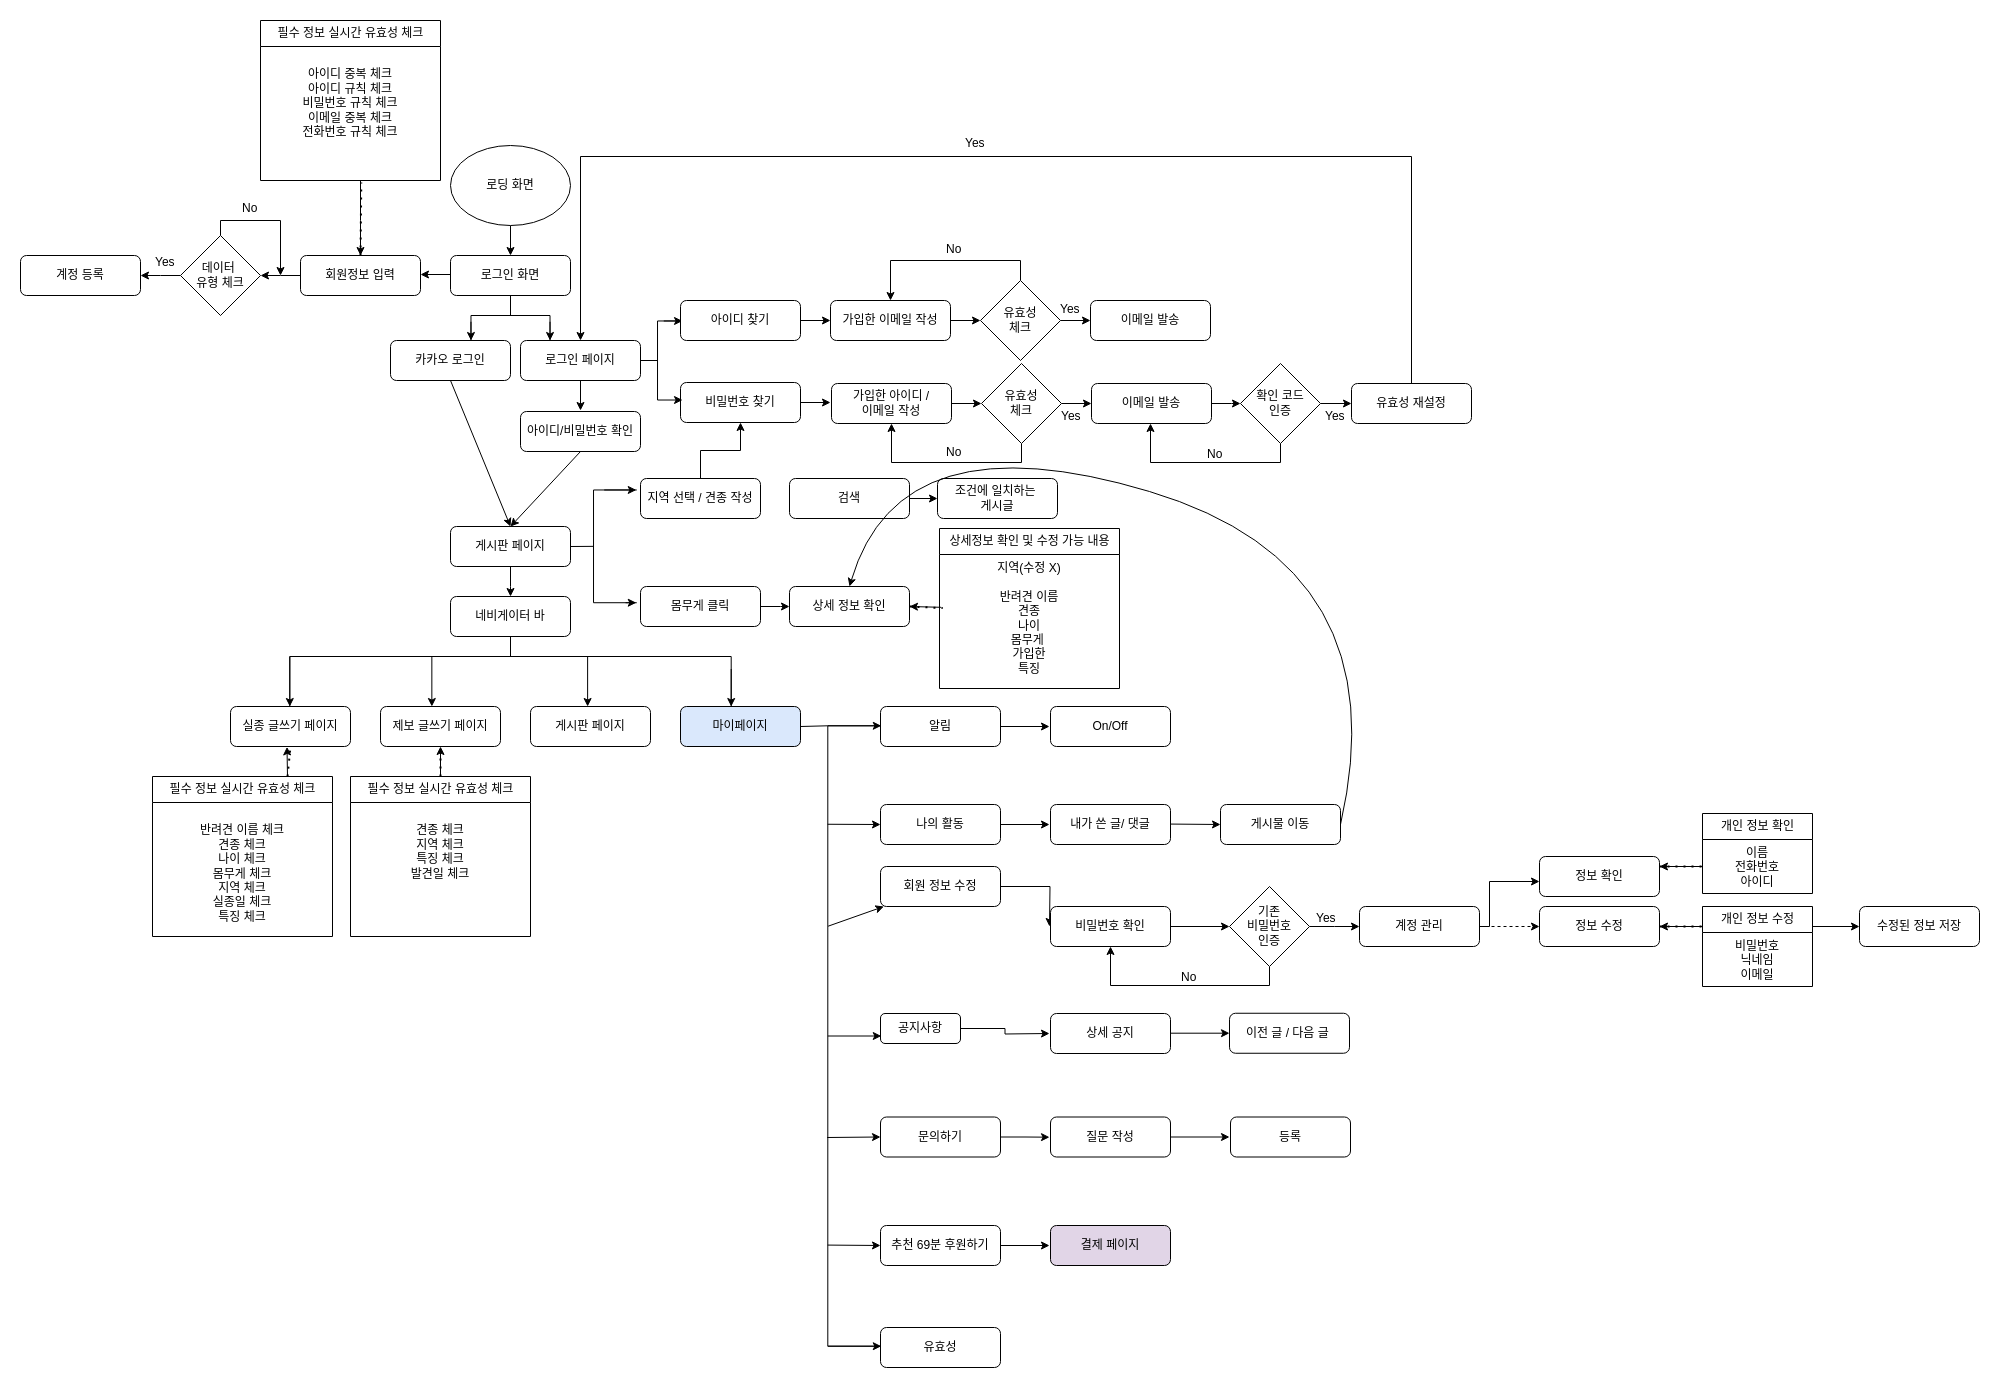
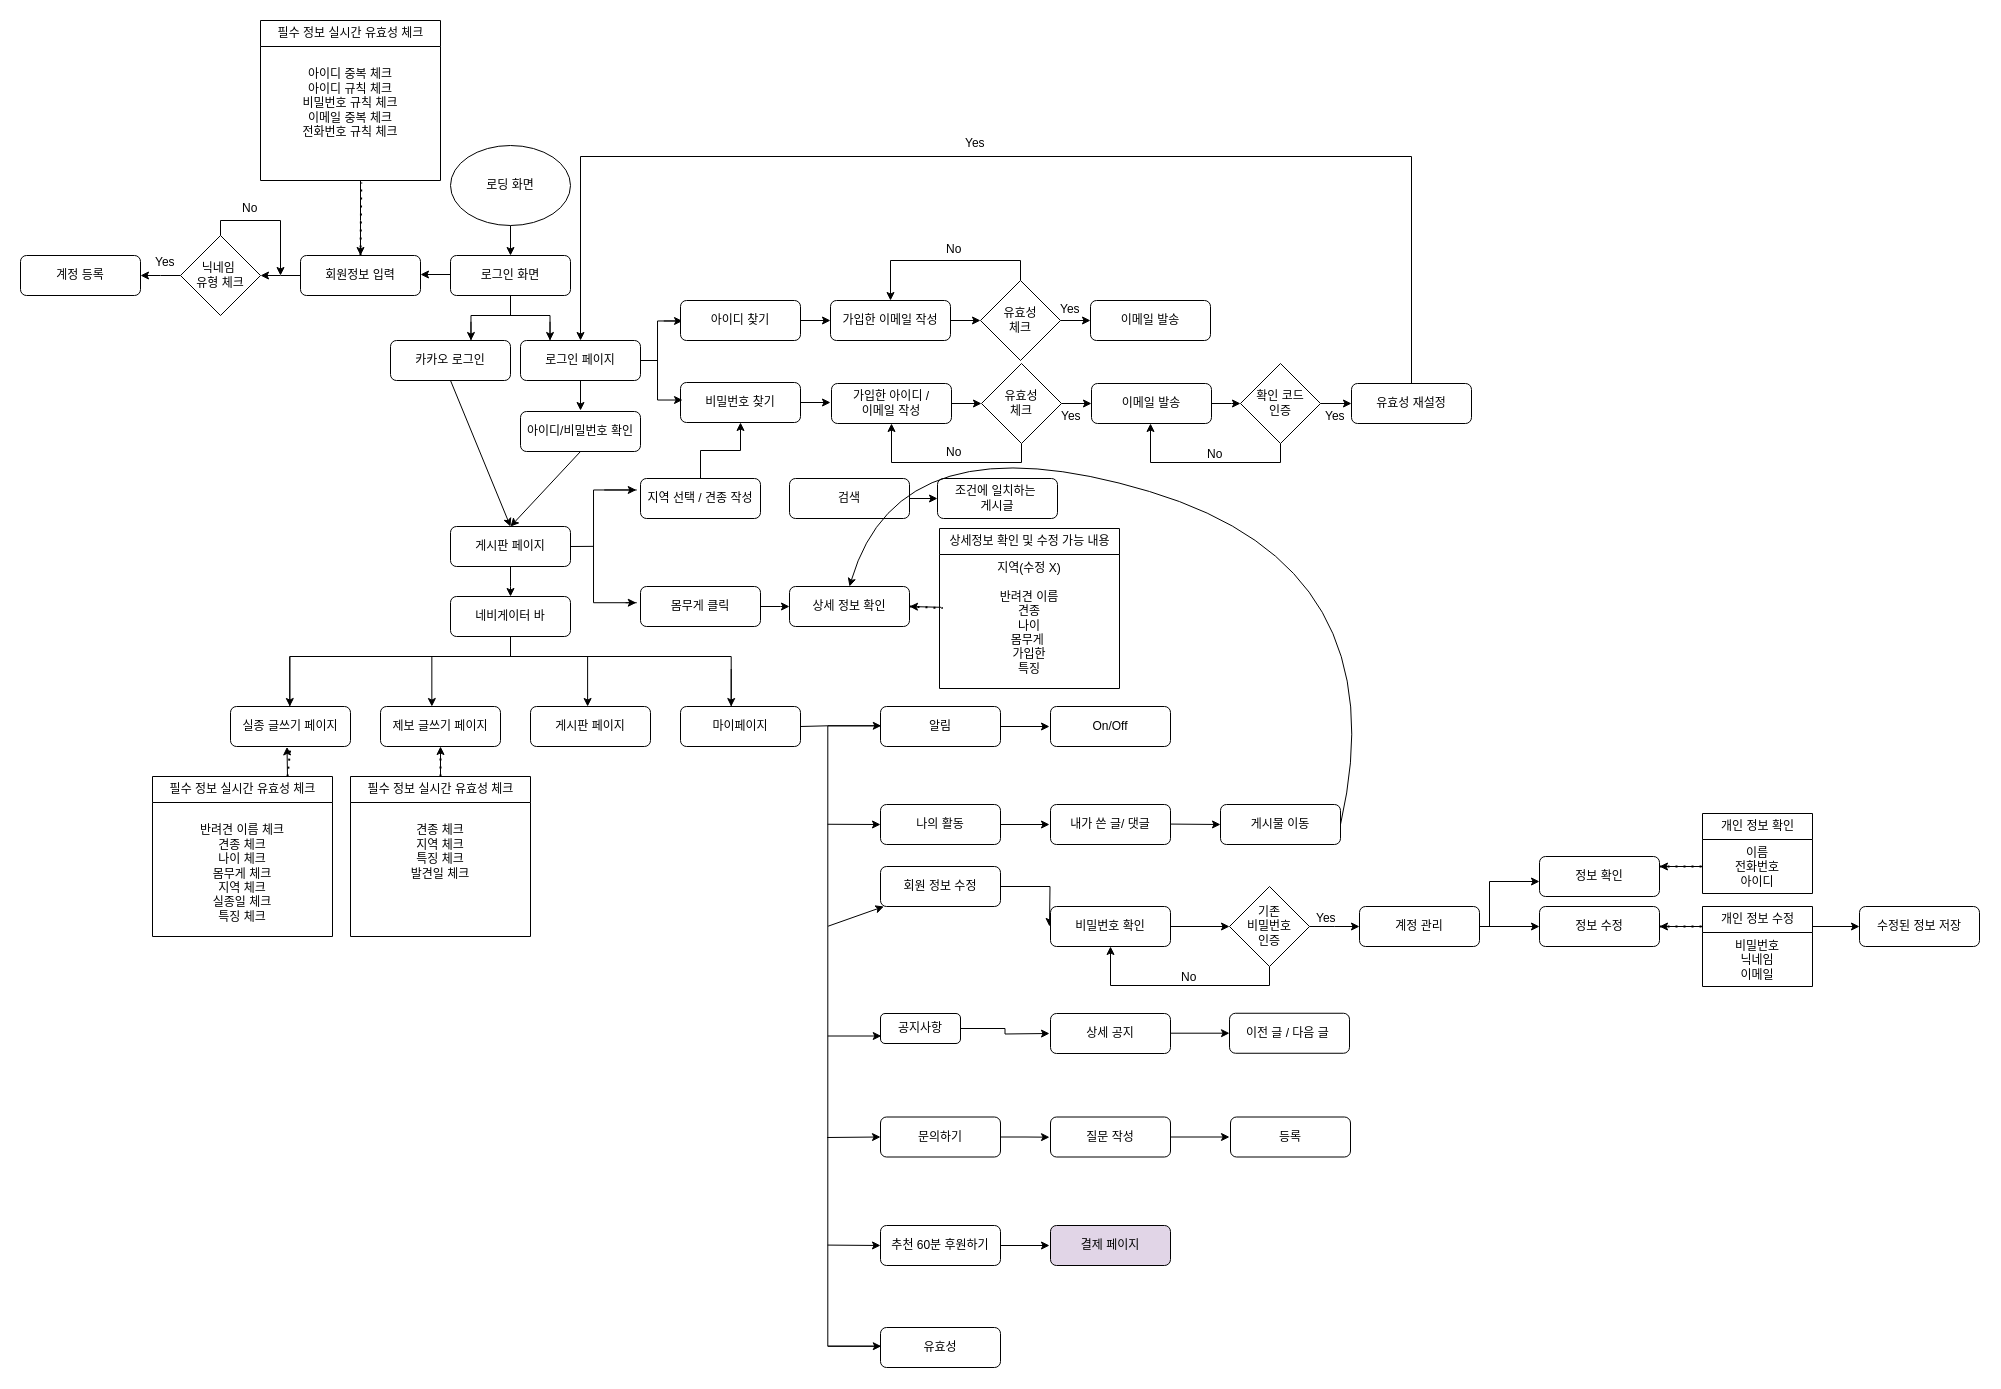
node "데이터 유형 체크": label "데이터 유형 체크" -> "닉네임 유형 체크"
node "마이페이지": fillcolor #dae8fc -> #ffffff
edge "계정 관리" -> "정보 수정": style dashed -> solid
node "추천 69분 후원하기": label "추천 69분 후원하기" -> "추천 60분 후원하기"
